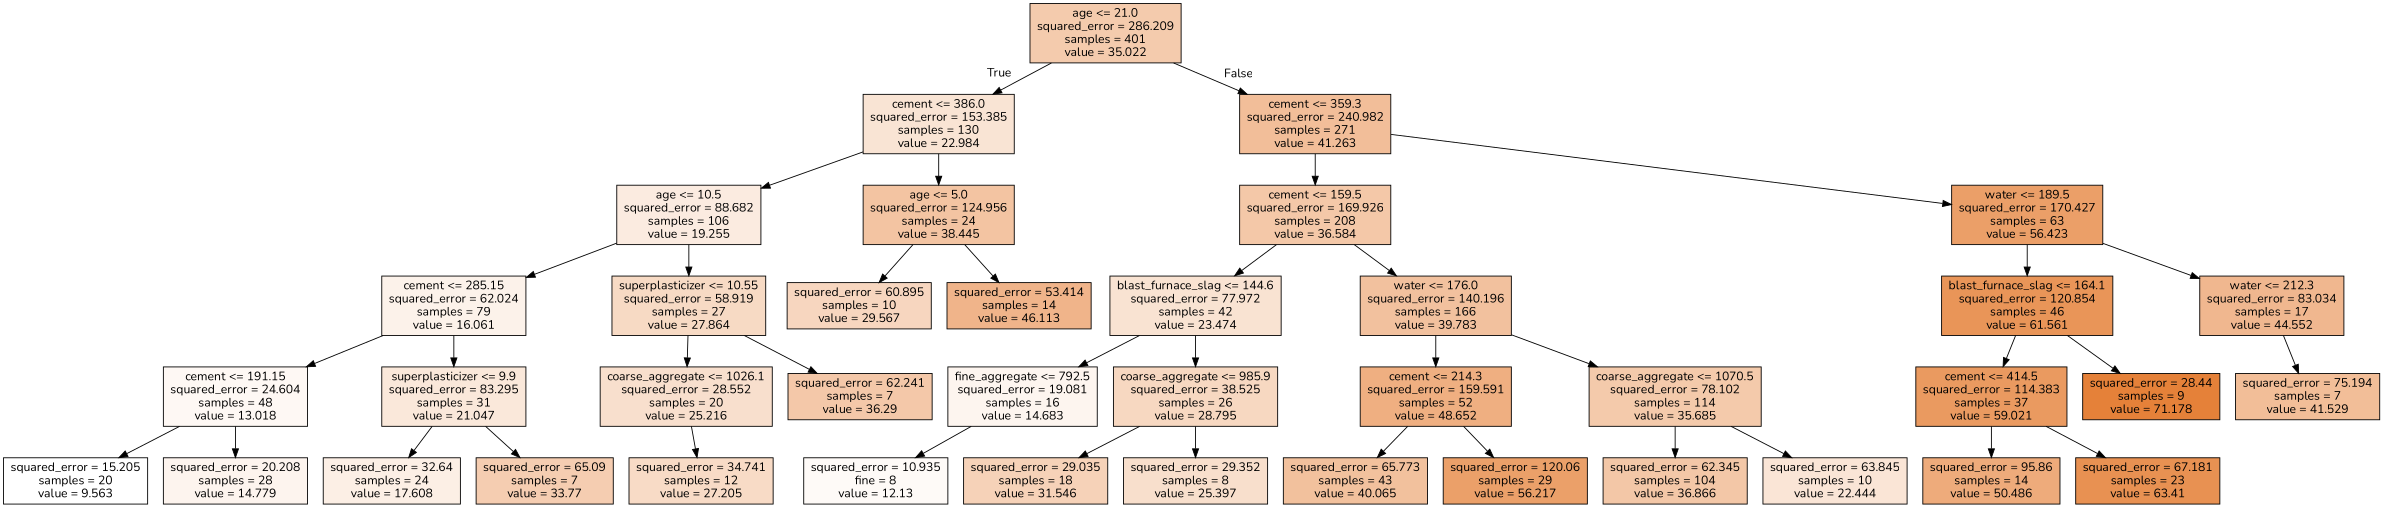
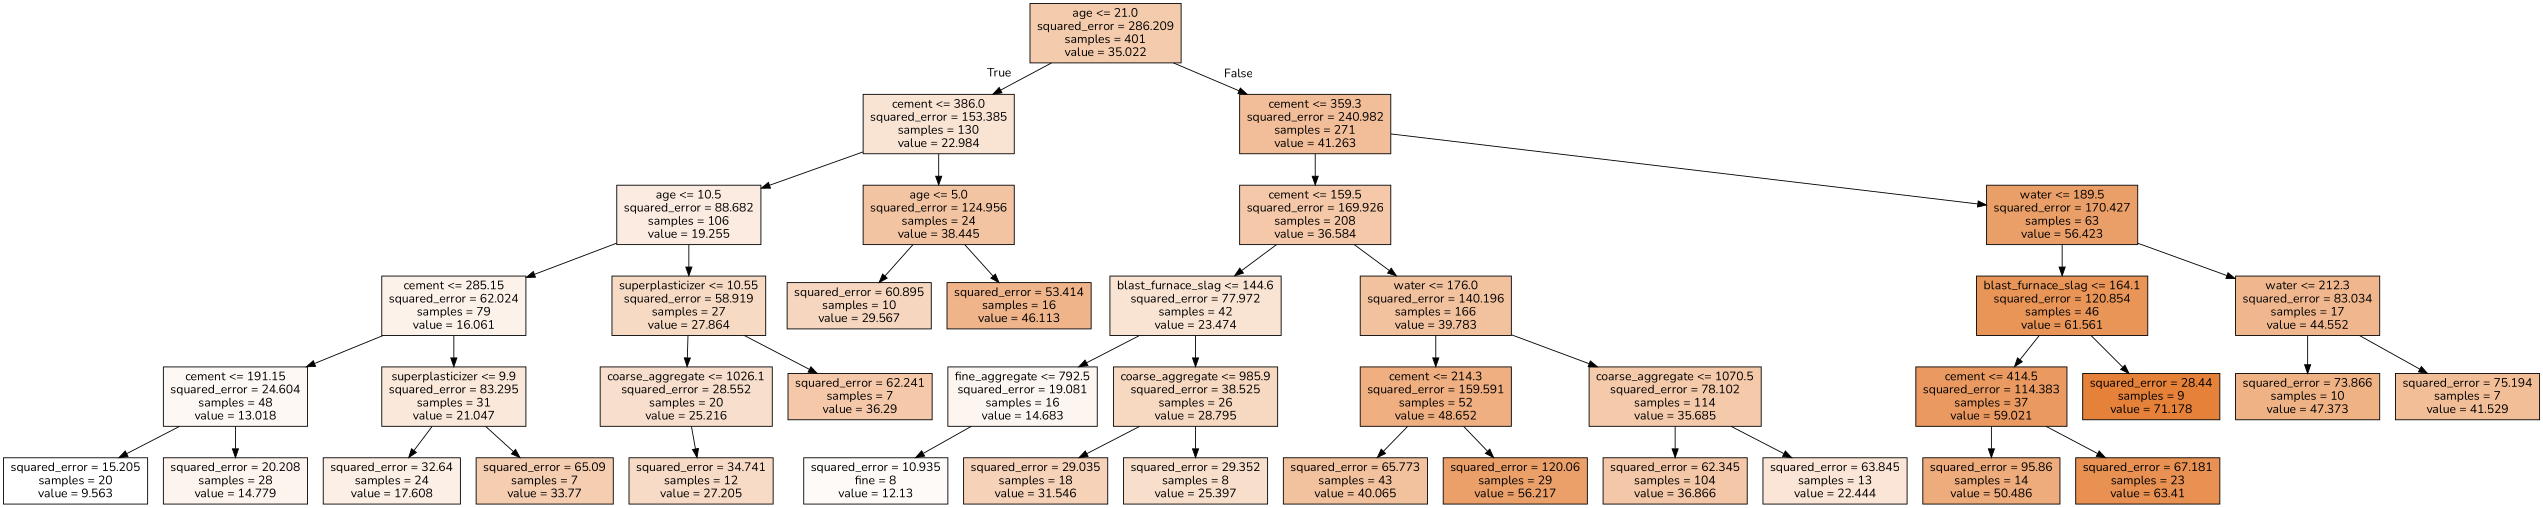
node "squared_error = 53.414 samples = 14 value = 46.113": label "squared_error = 53.414 samples = 14 value = 46.113" -> "squared_error = 53.414 samples = 16 value = 46.113"
node "squared_error = 73.866 samples = 10 value = 47.373": added
node "squared_error = 63.845 samples = 10 value = 22.444": label "squared_error = 63.845 samples = 10 value = 22.444" -> "squared_error = 63.845 samples = 13 value = 22.444"
